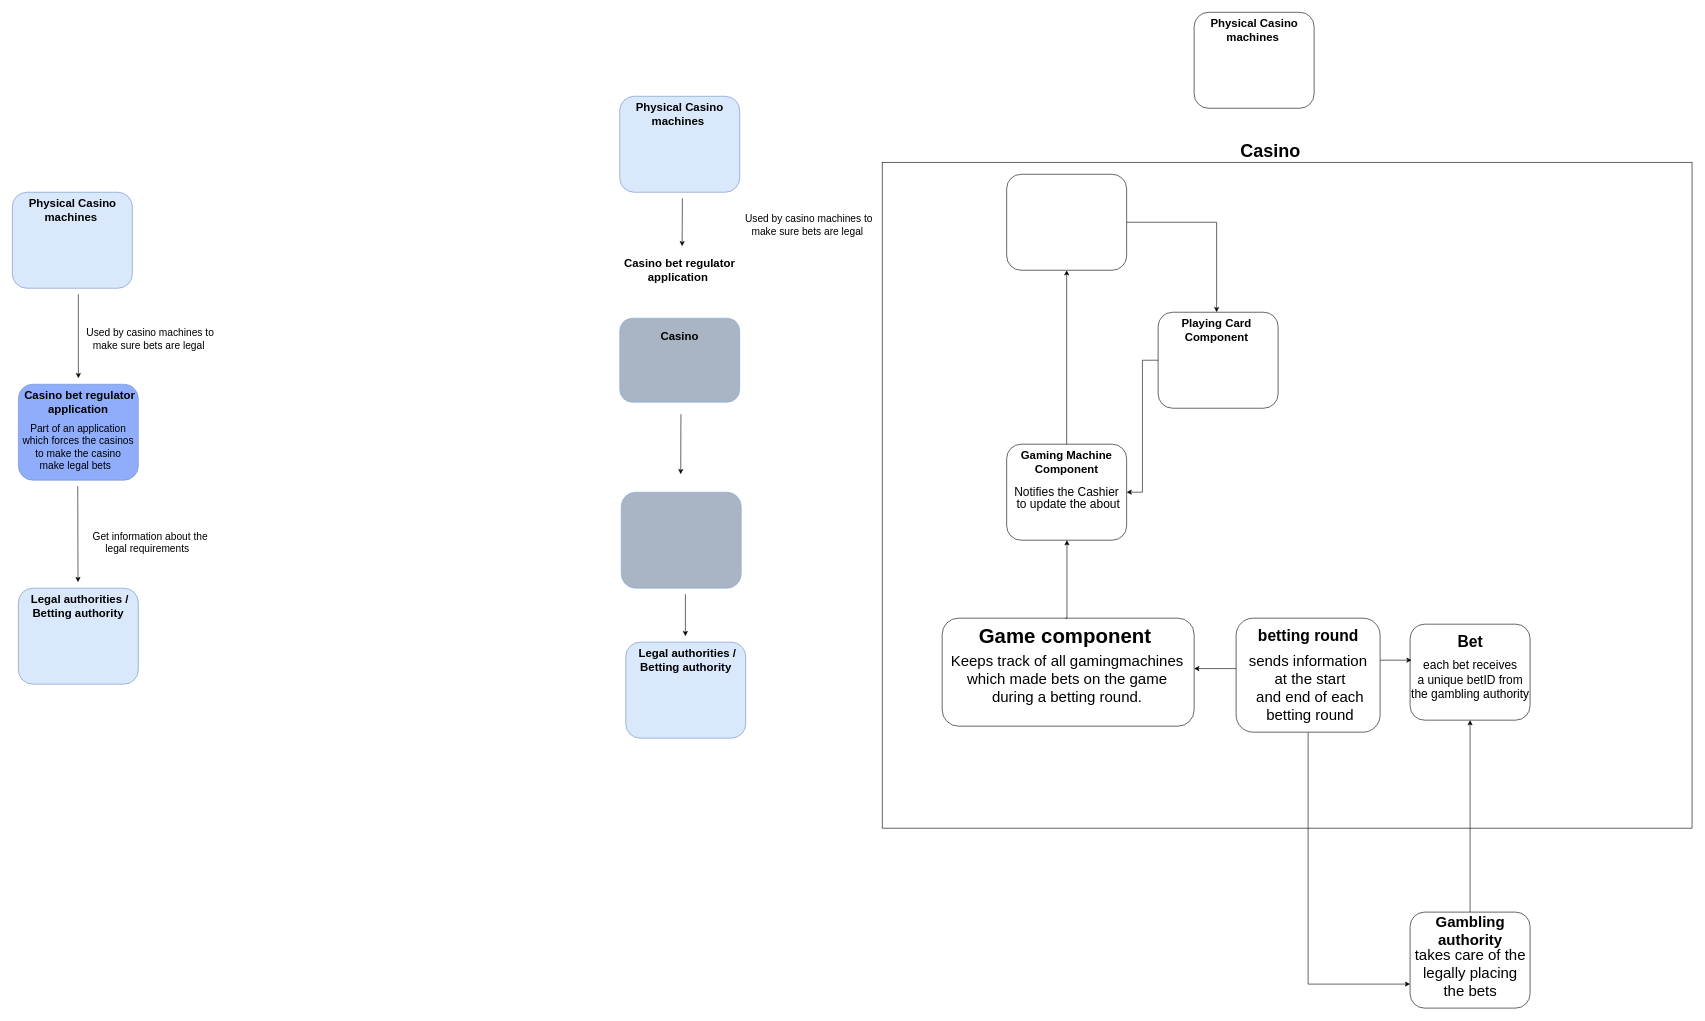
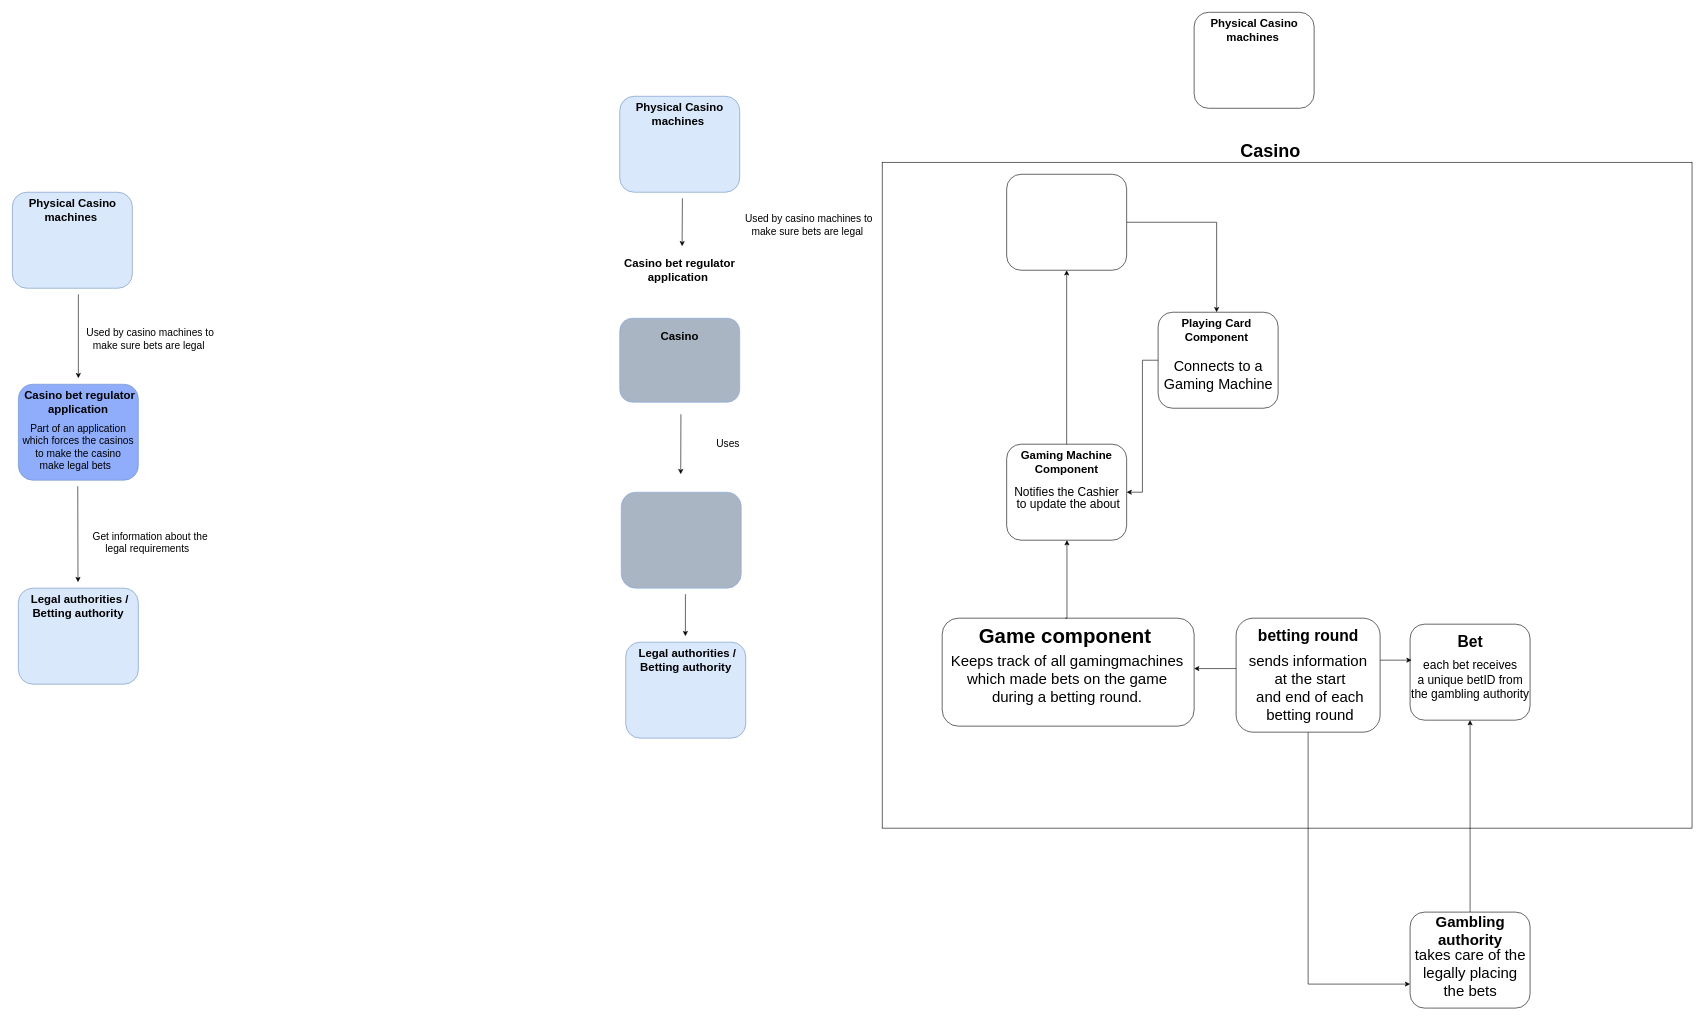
node "Connects to a Gaming Machine": added
node "Uses": added
